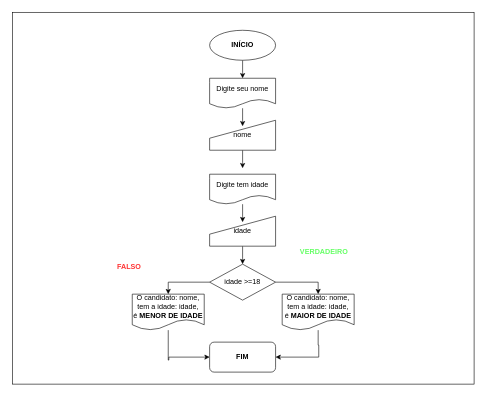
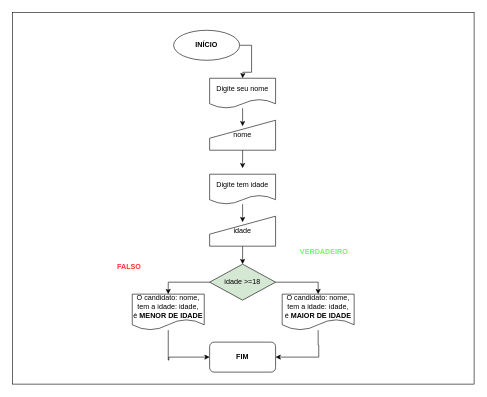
node "INÍCIO": moved (243, 45) -> (207, 45)
node "idade >=18": fillcolor #ffffff -> #d5e8d4
